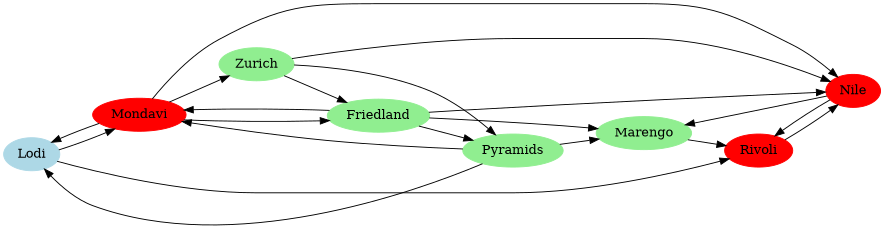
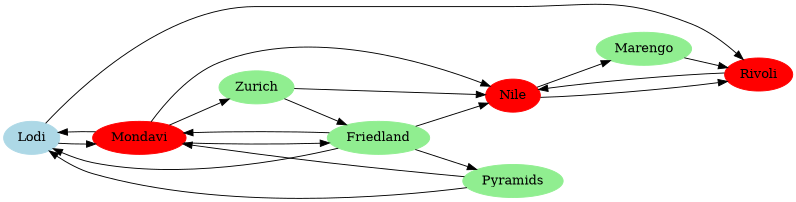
edge "Zurich" -> "Pyramids": removed
edge "Friedland" -> "Marengo": now "Friedland" -> "Lodi"
edge "Pyramids" -> "Marengo": removed
